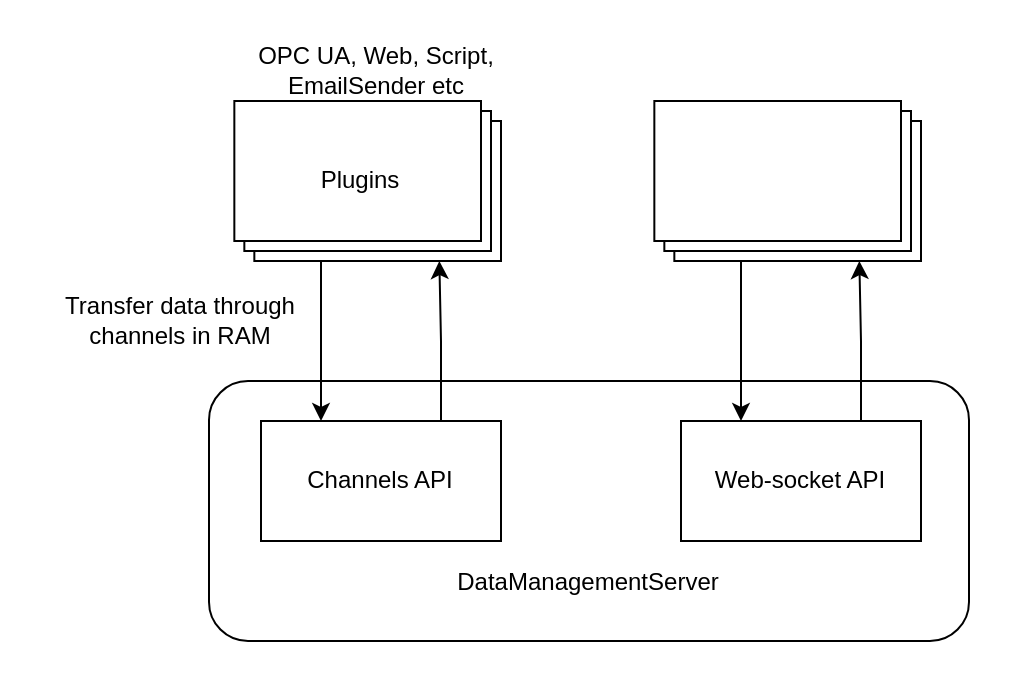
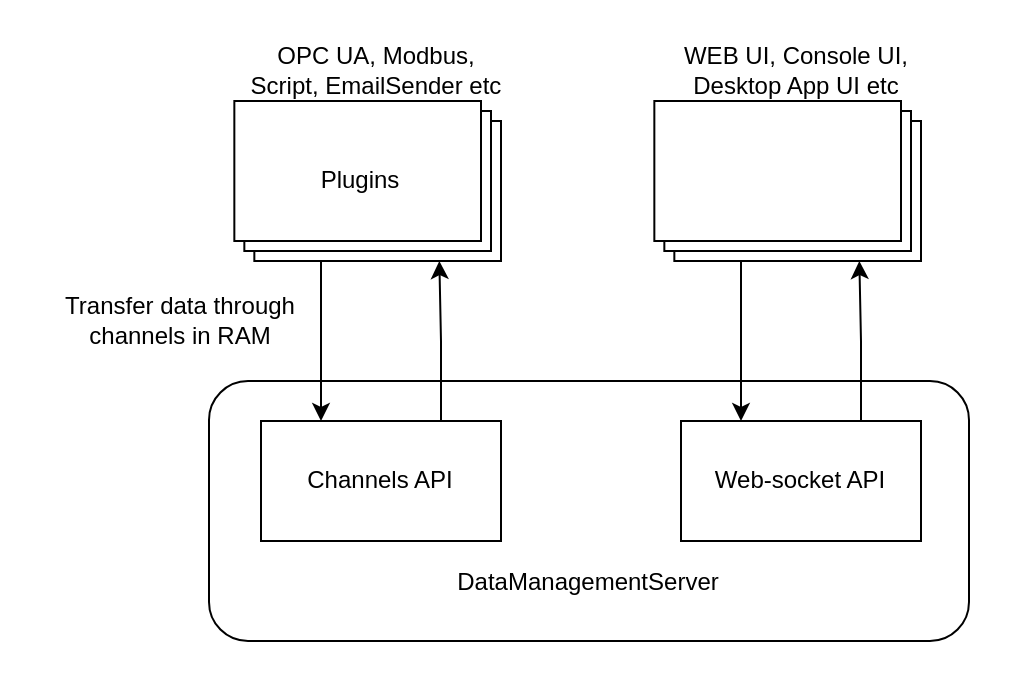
node "OPC UA, Web, Script, EmailSender etc": label "OPC UA, Web, Script, EmailSender etc" -> "OPC UA, Modbus, Script, EmailSender etc"
node "WEB UI, Console UI, Desktop App UI etc": added
